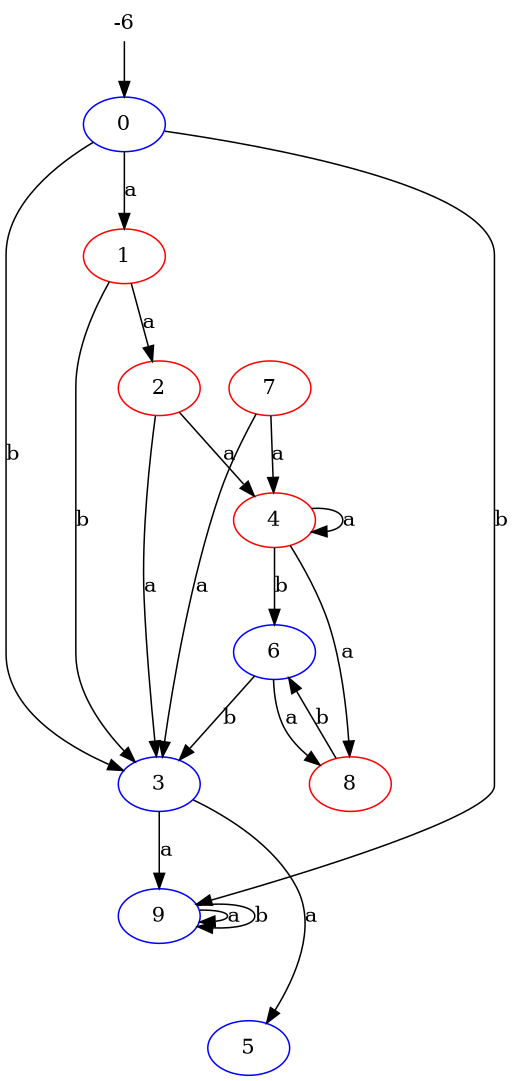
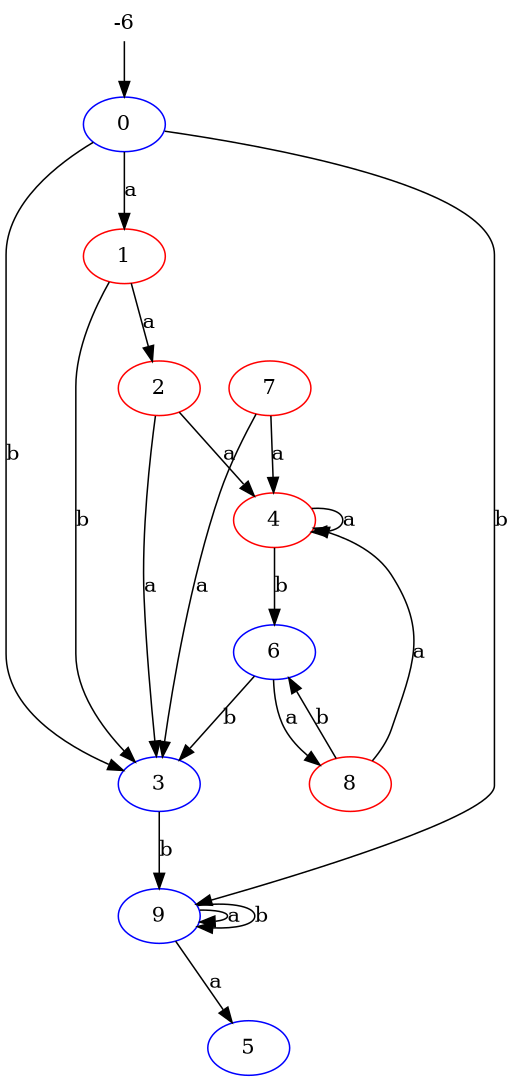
edge "4" -> "8": reversed
edge "3" -> "9": label "a" -> "b"
edge "3" -> "5": now "9" -> "5"
